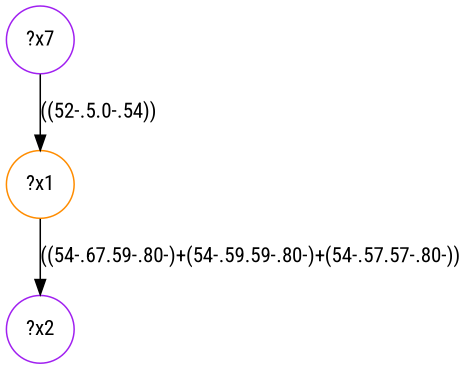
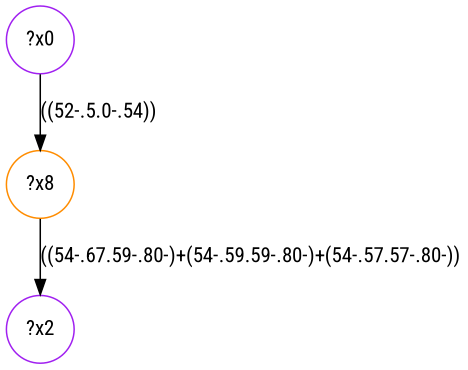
node "?x7": label "?x7" -> "?x0"
node "?x1": label "?x1" -> "?x8"
